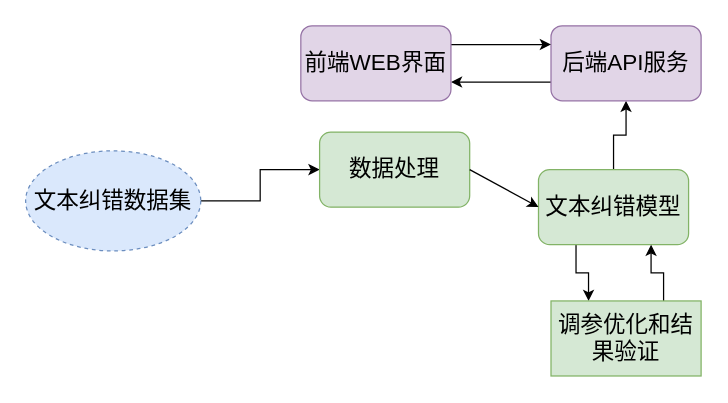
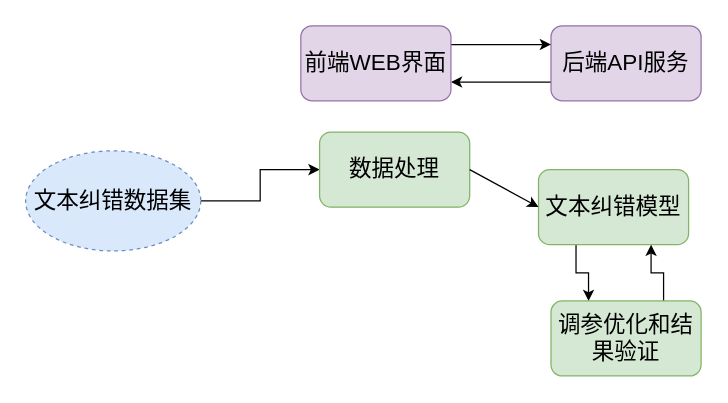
edge "文本纠错模型" -> "后端API服务": removed
node "调参优化和结果验证": shape rectangle -> rounded rectangle
